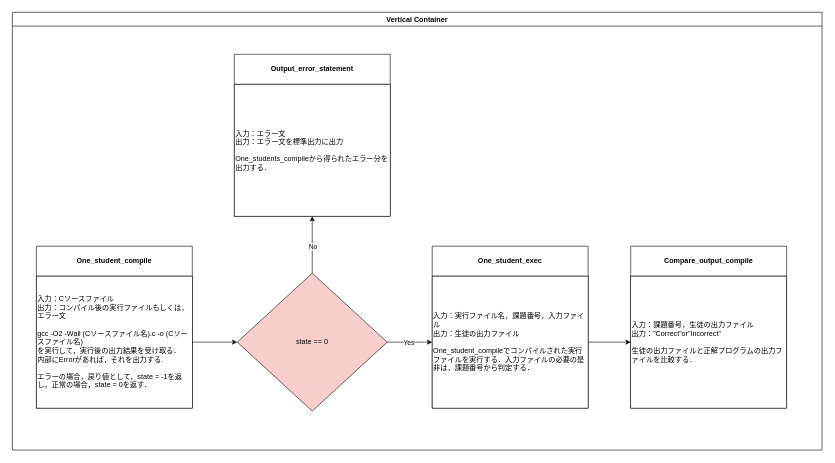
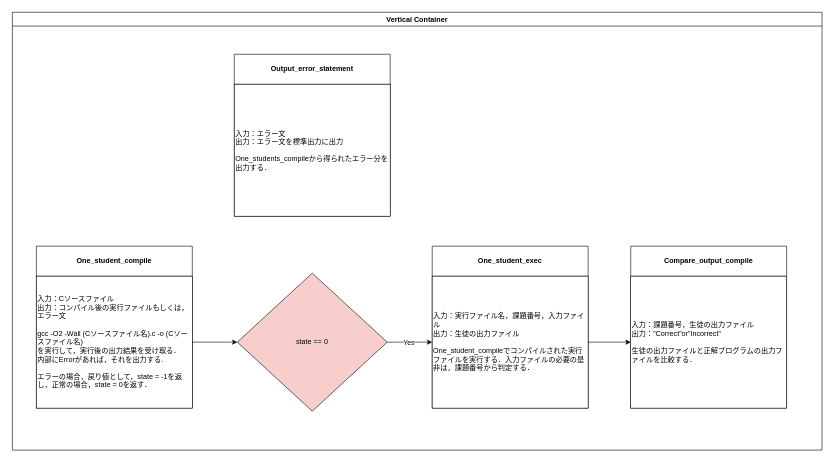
edge "state == 0" -> "Output_error_statement": removed, label "No"
